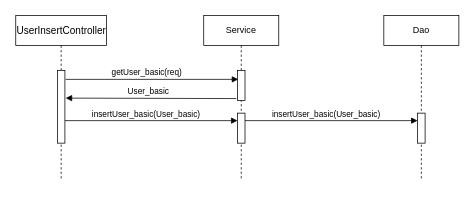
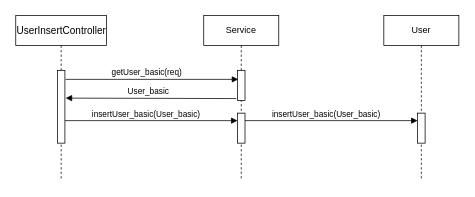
node "Dao": label "Dao" -> "User"
